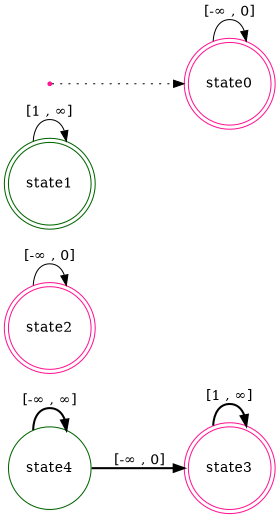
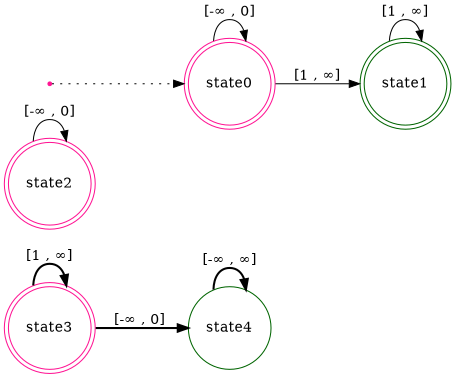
edge "state0" -> "state1": added, label "[1 , ∞]"
edge "state4" -> "state3": reversed
